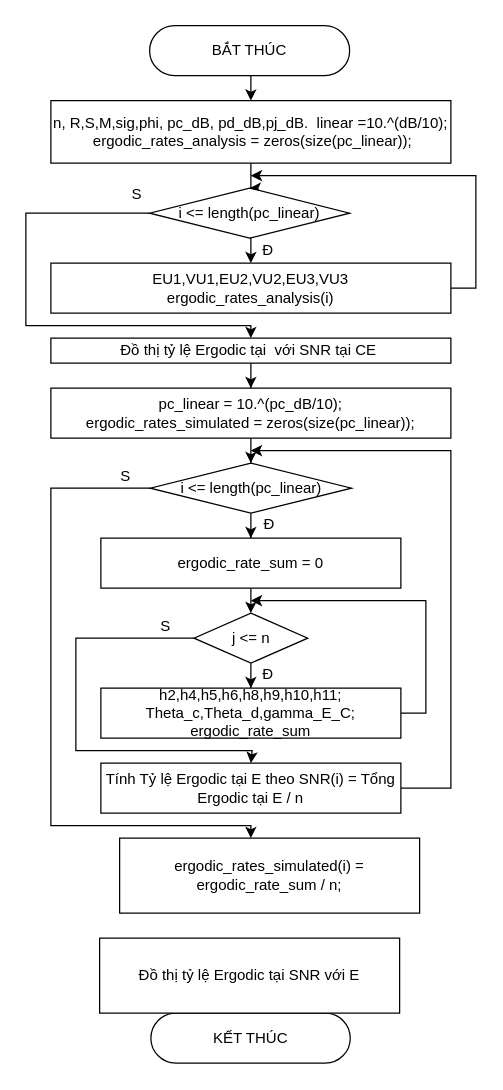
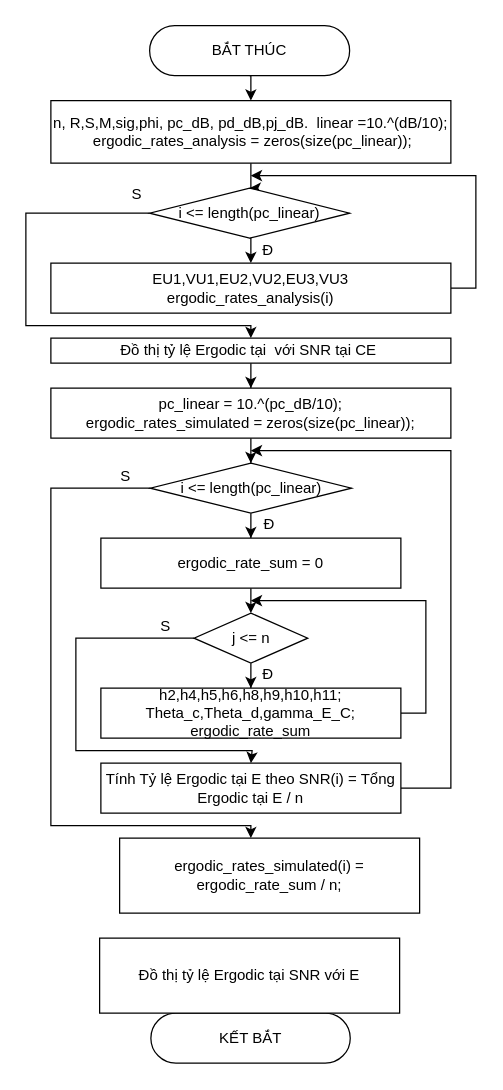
node "KẾT THÚC": label "KẾT THÚC" -> "KẾT BẮT"
